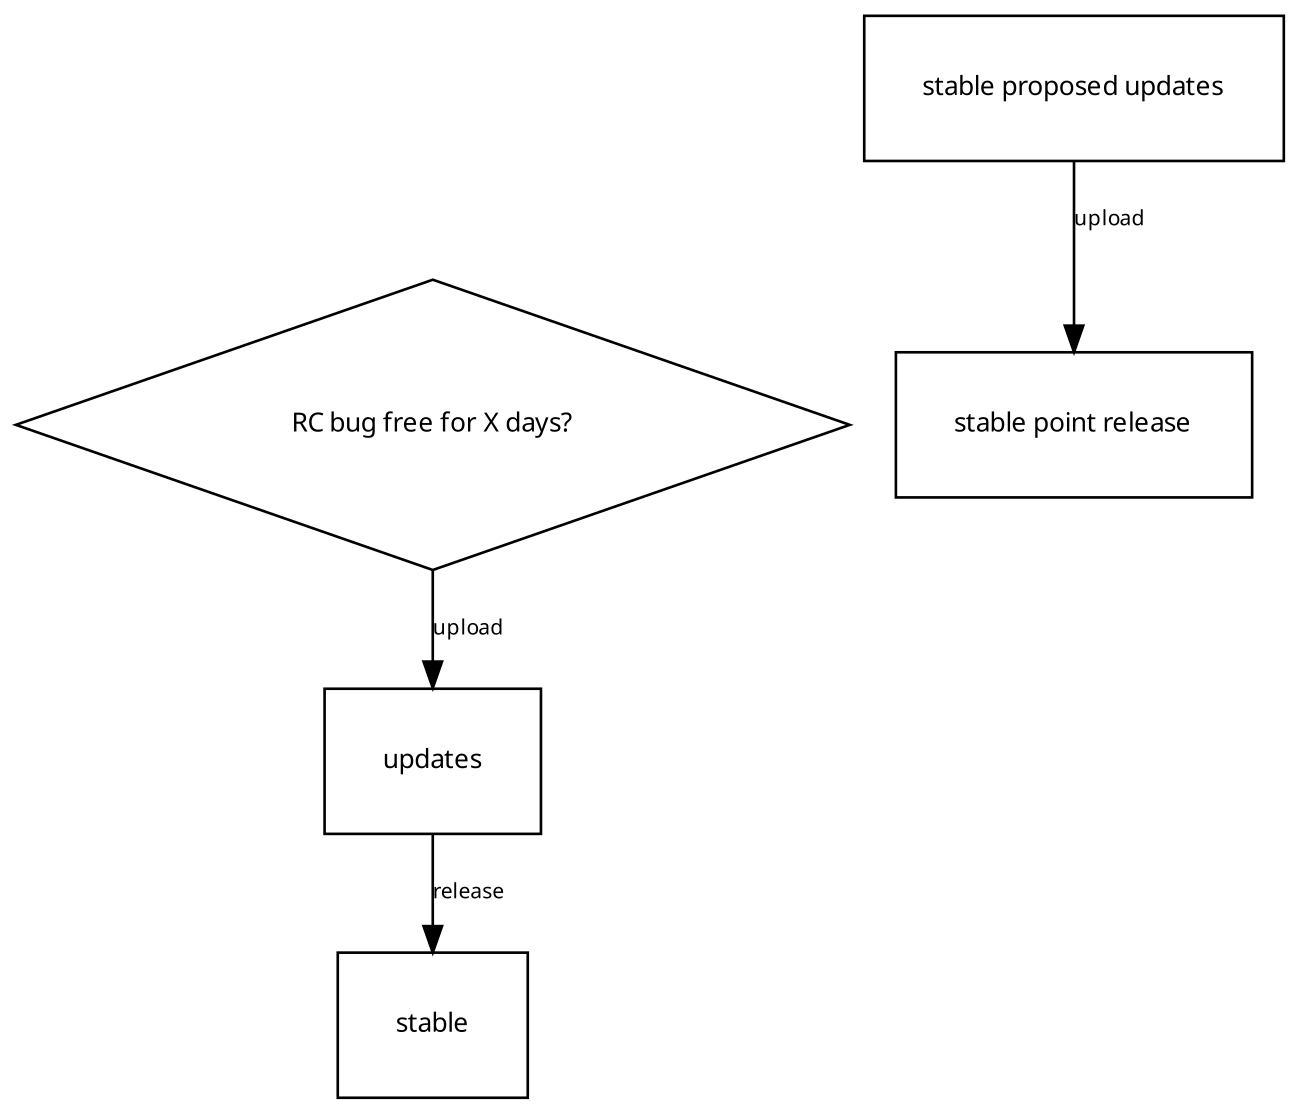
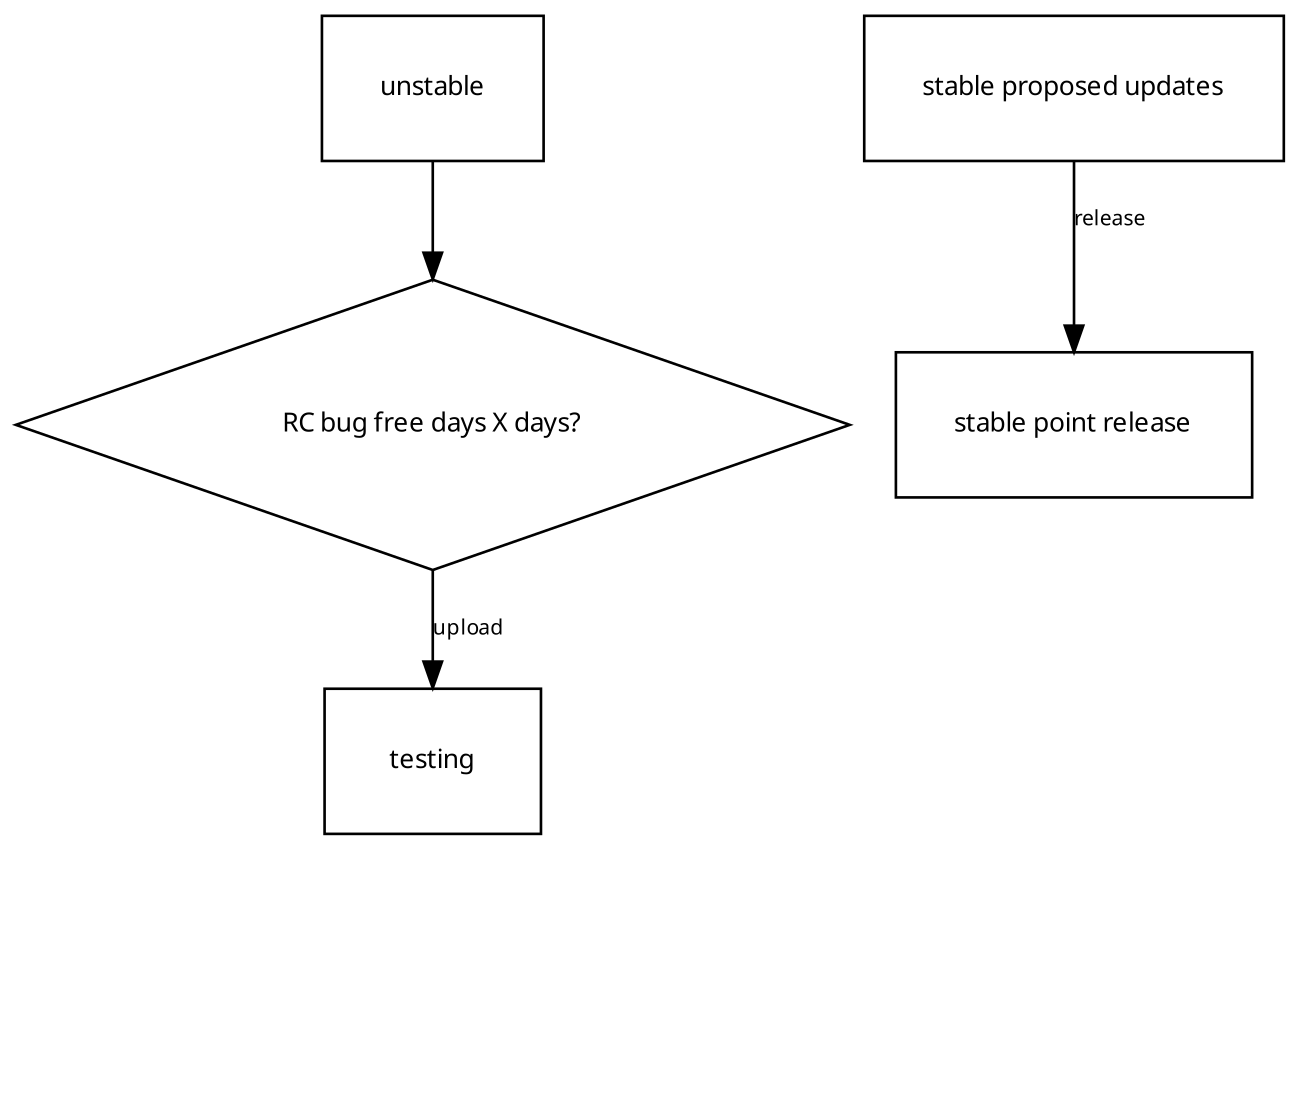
node "unstable": added
edge "stable proposed updates" -> "stable point release": label "upload" -> "release"
node "RC bug free for X days?": label "RC bug free for X days?" -> "RC bug free days X days?"
node "updates": label "updates" -> "testing"
node "stable": removed
